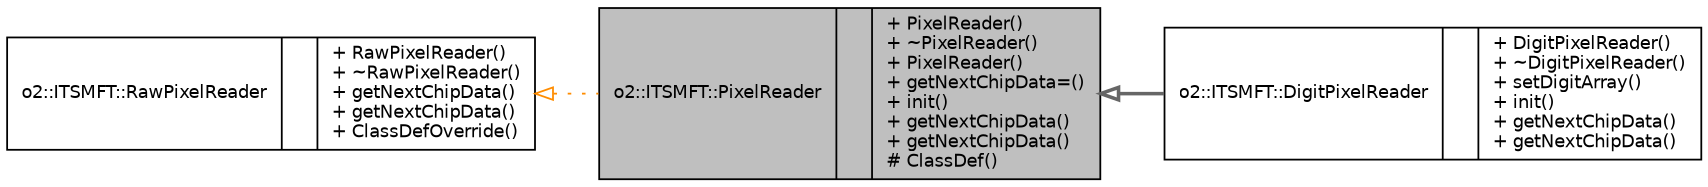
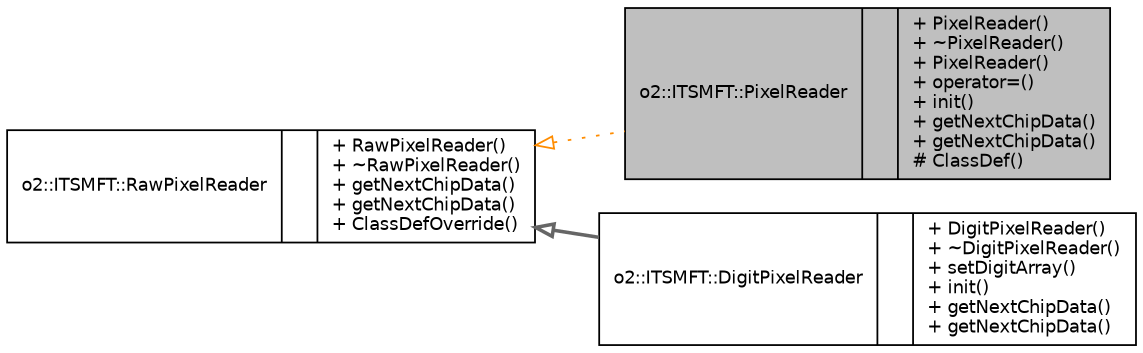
node "o2::ITSMFT::PixelReader": text "+ getNextChipData=()" -> "+ operator=()"
edge "o2::ITSMFT::DigitPixelReader" -> "o2::ITSMFT::PixelReader": now "o2::ITSMFT::DigitPixelReader" -> "o2::ITSMFT::RawPixelReader"
